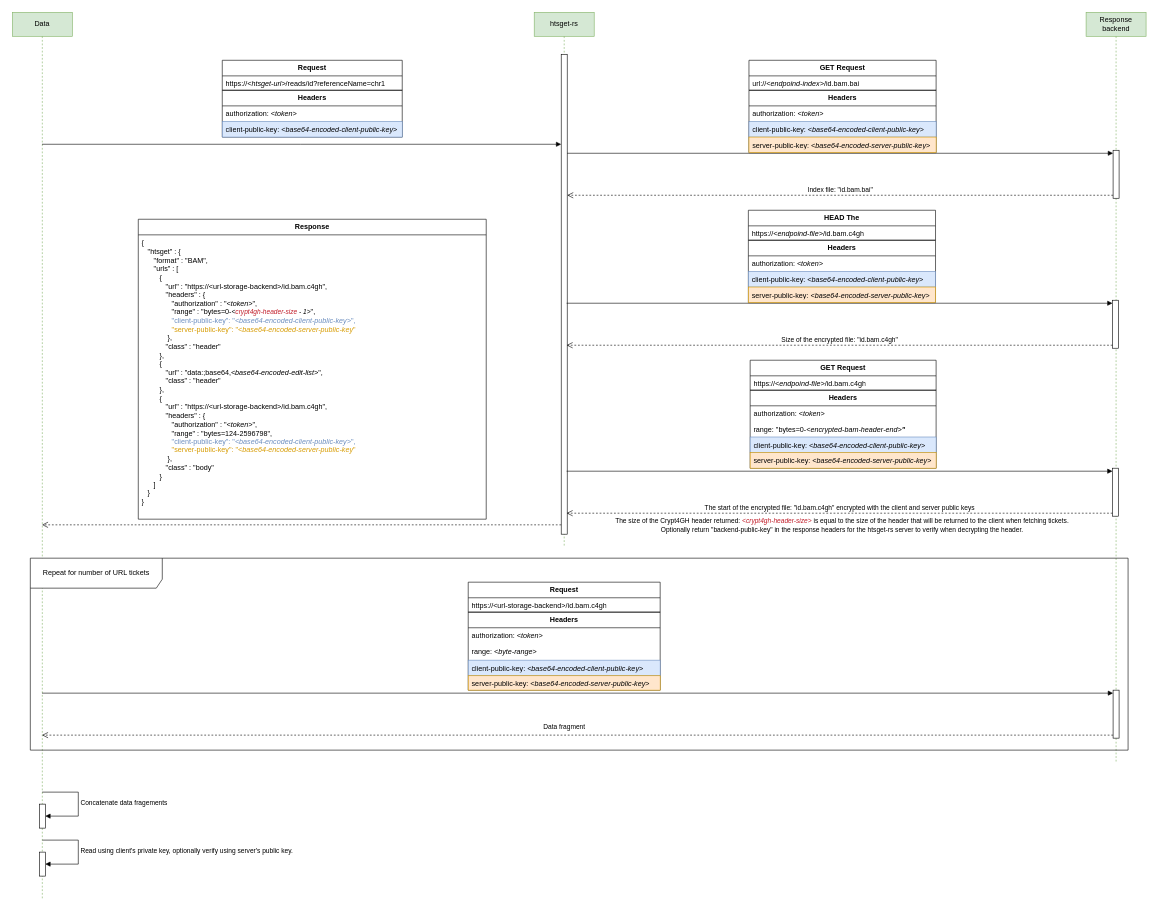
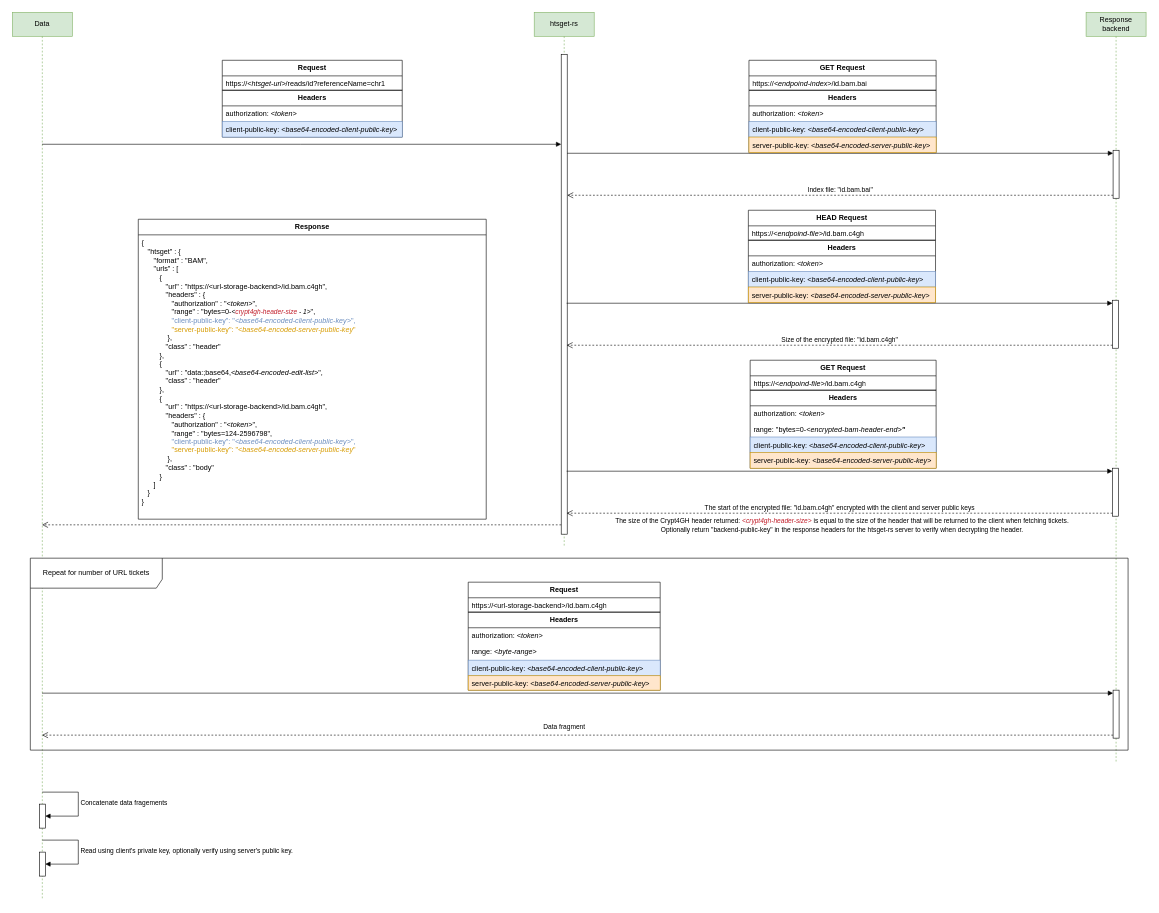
node "url://<endpoind-index>/id.bam.bai": label "url://<endpoind-index>/id.bam.bai" -> "https://<endpoind-index>/id.bam.bai"
node "HEAD The": label "HEAD The" -> "HEAD Request"
